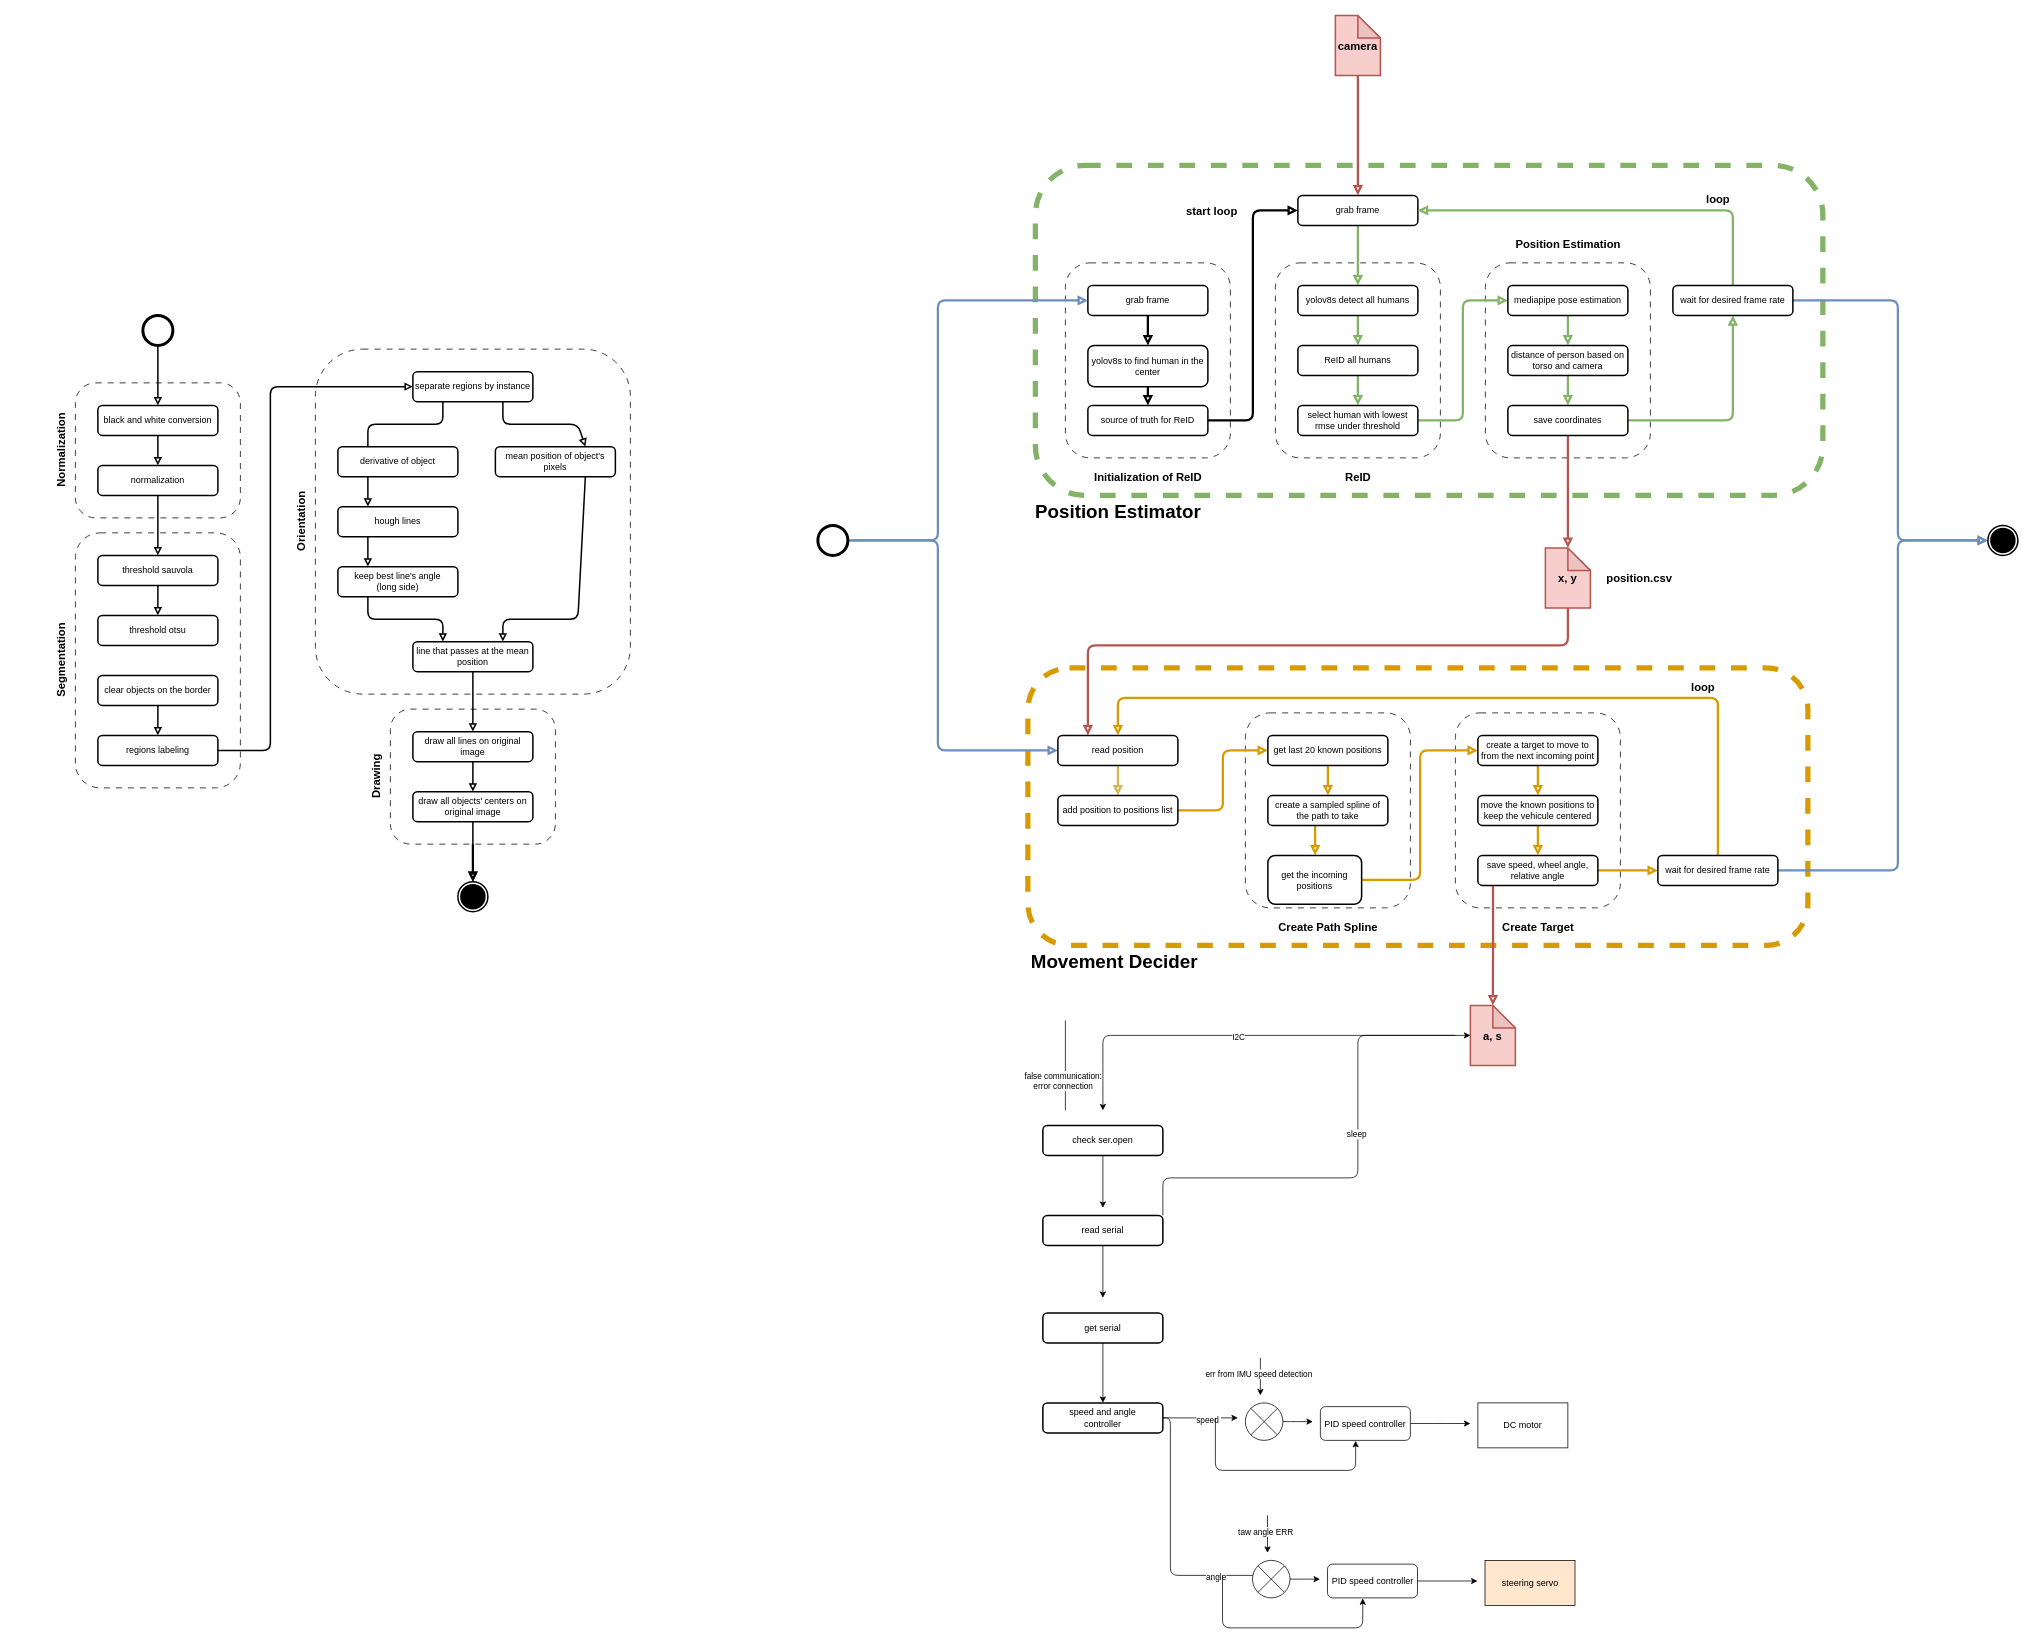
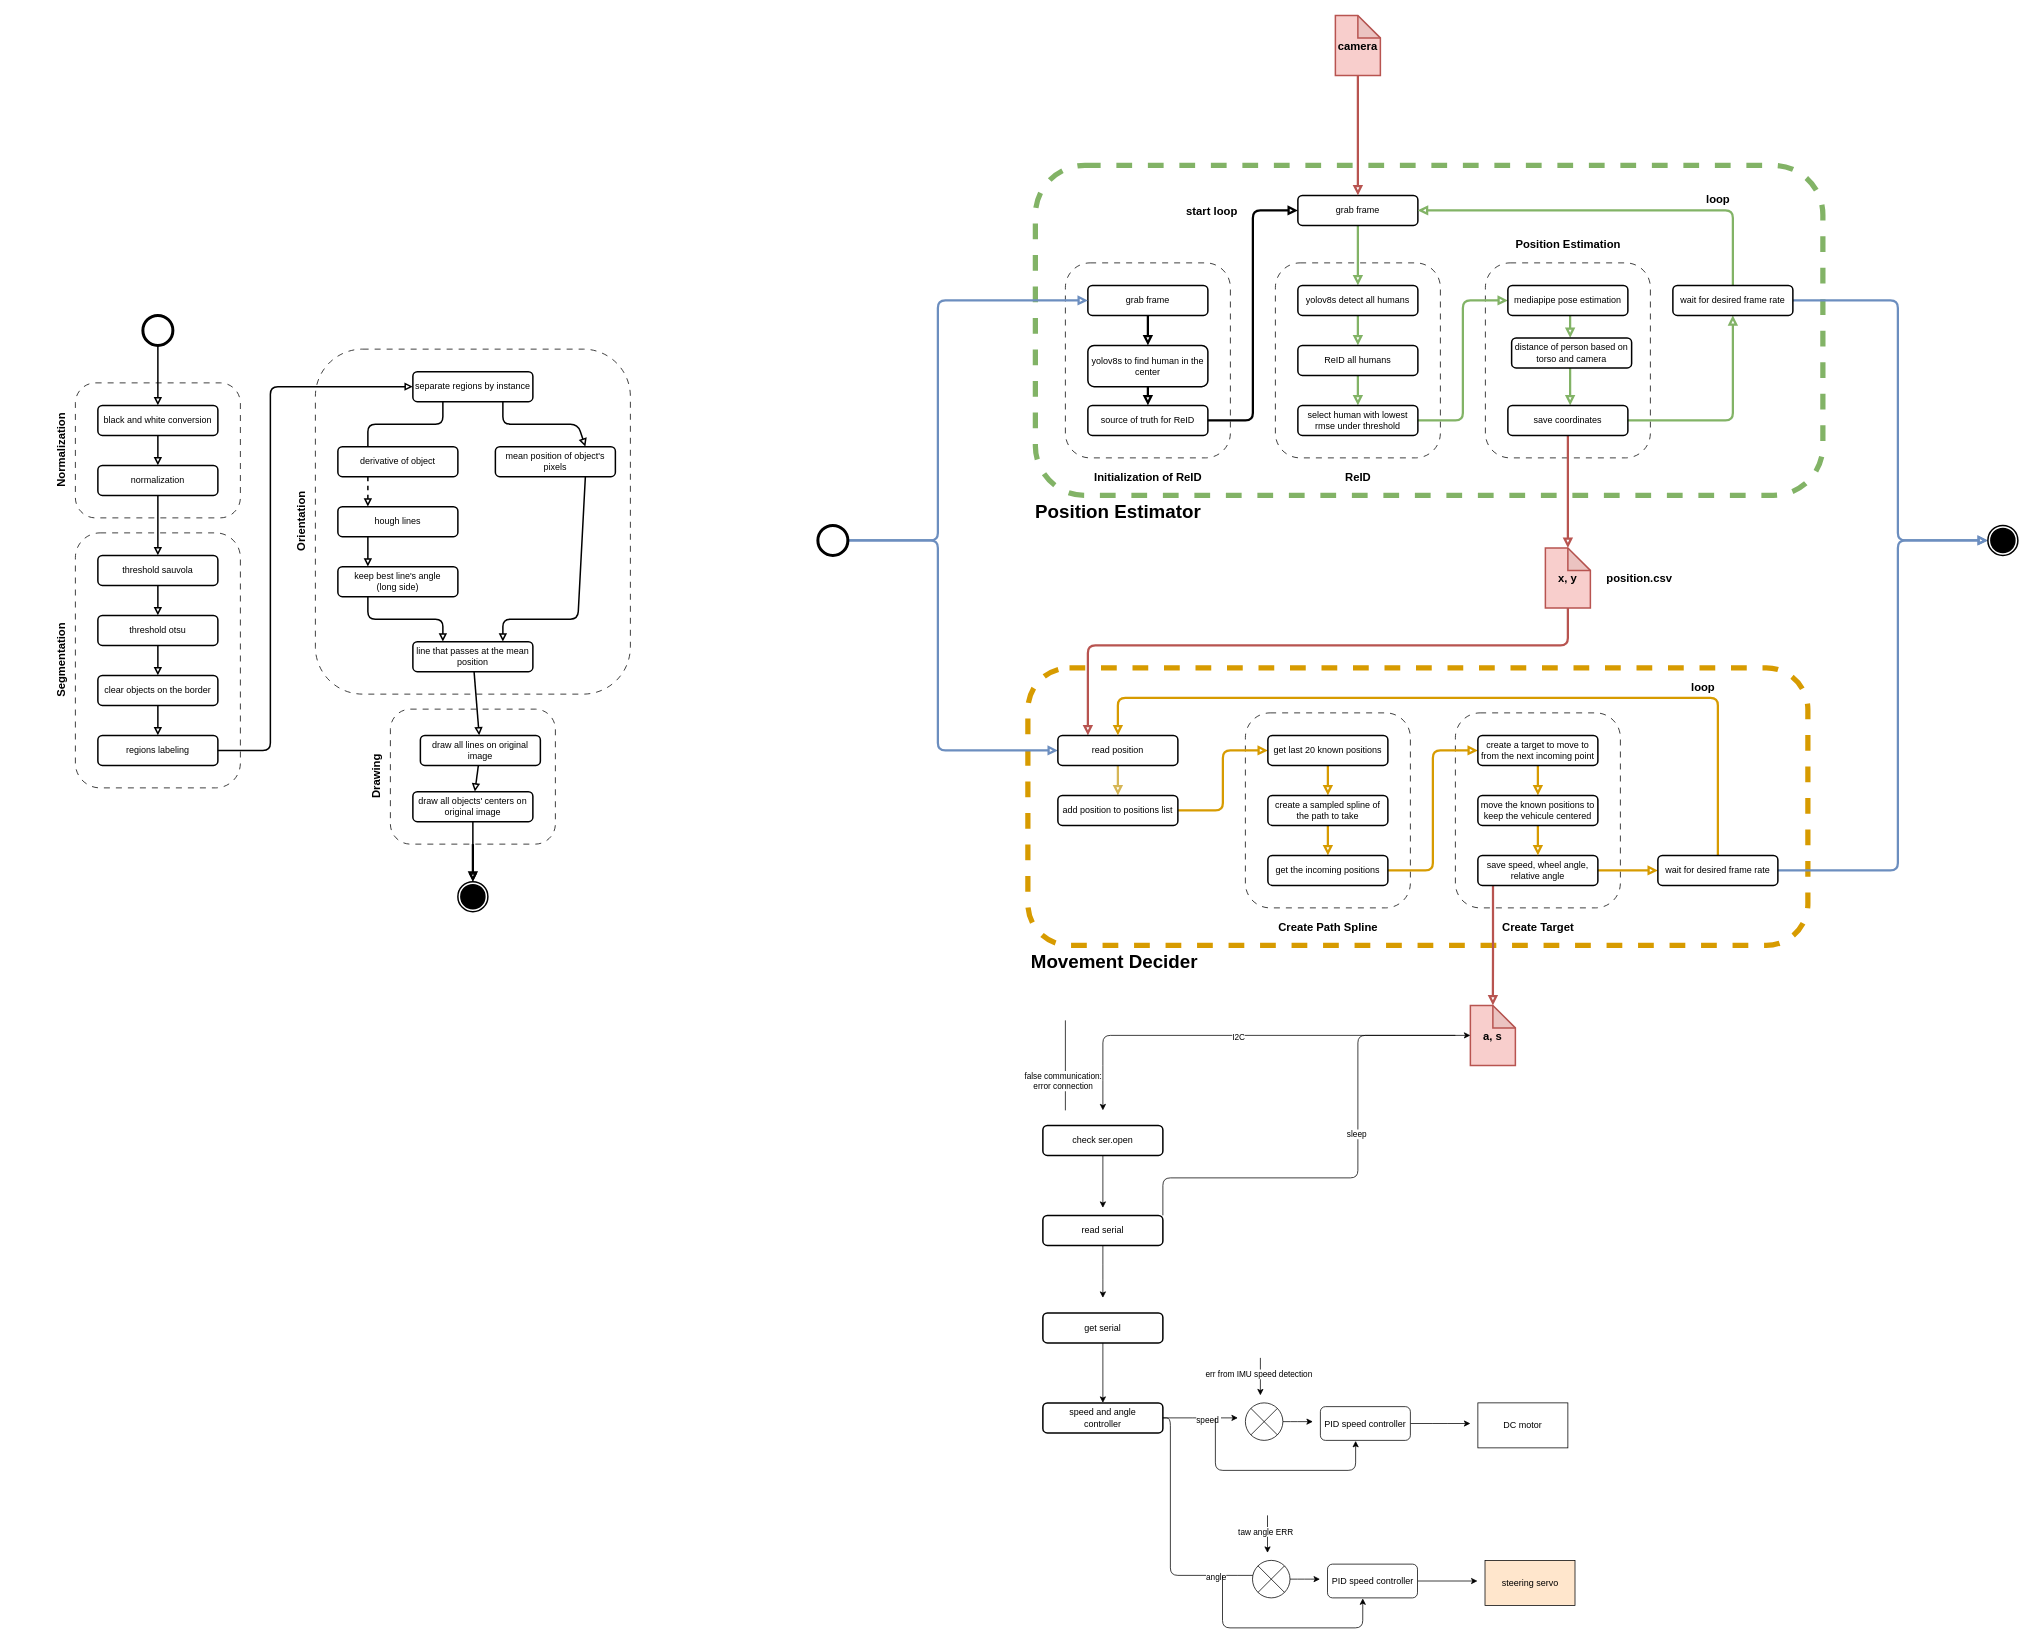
node "distance of person based on torso and camera": moved (1568, 360) -> (1572, 353)
edge "derivative of object" -> "hough lines": style solid -> dashed
edge "threshold otsu" -> "clear objects on the border": added
node "draw all lines on original image": moved (473, 747) -> (480, 750)
node "get the incoming positions": size 94x49 -> 120x30
